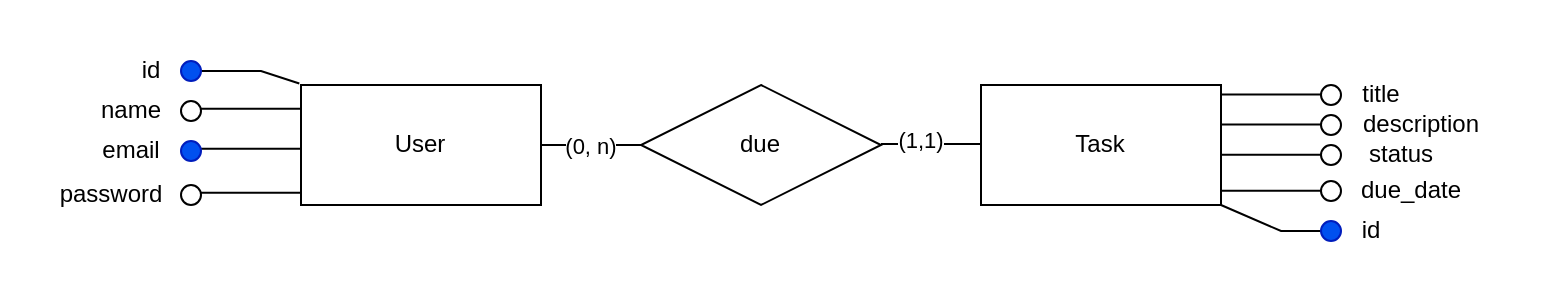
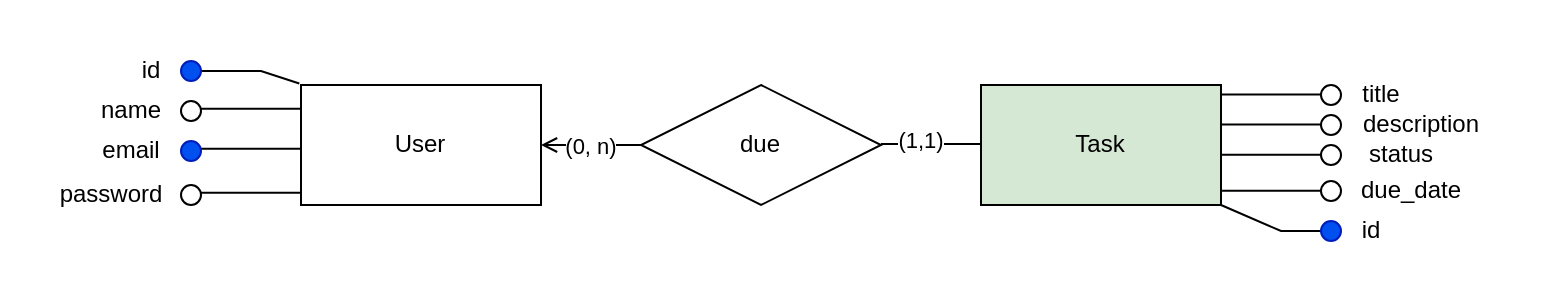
edge "User" -- "due": arrowhead none -> open
node "Task": fillcolor #ffffff -> #d5e8d4
